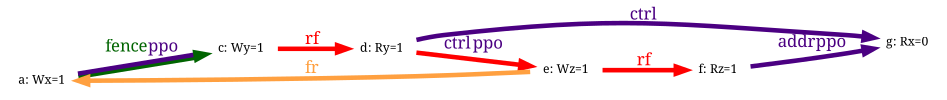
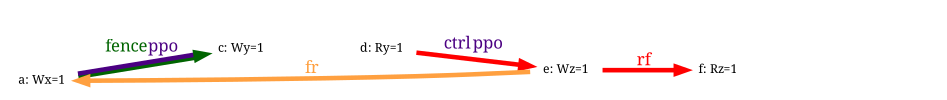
node "g: Rx=0": removed
edge "c: Wy=1" -> "d: Ry=1": removed, label "rf"
